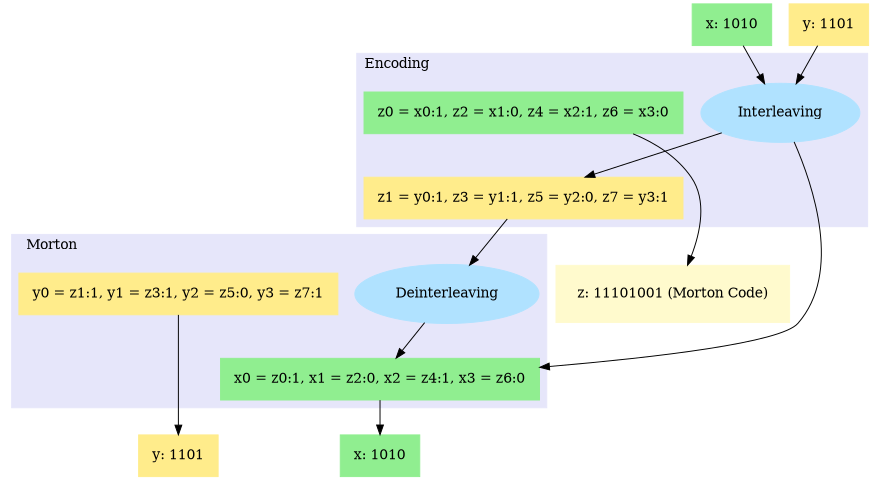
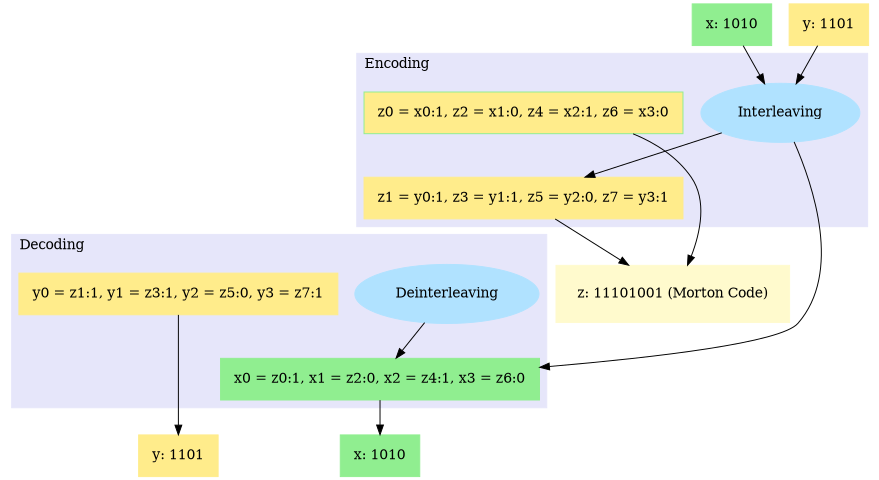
node "z0 = x0:1, z2 = x1:0, z4 = x2:1, z6 = x3:0": fillcolor lightgreen -> lightgoldenrod1
edge "z1 = y0:1, z3 = y1:1, z5 = y2:0, z7 = y3:1" -> "Deinterleaving": now "z1 = y0:1, z3 = y1:1, z5 = y2:0, z7 = y3:1" -> "z: 11101001 (Morton Code)"
cluster "Morton": label "Morton" -> "Decoding"
